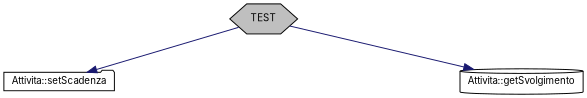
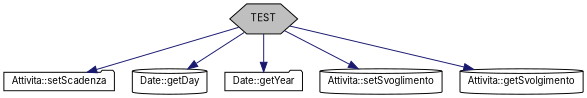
node "Date::getDay": added
node "Date::getYear": added
node "Attivita::setSvoglimento": added
